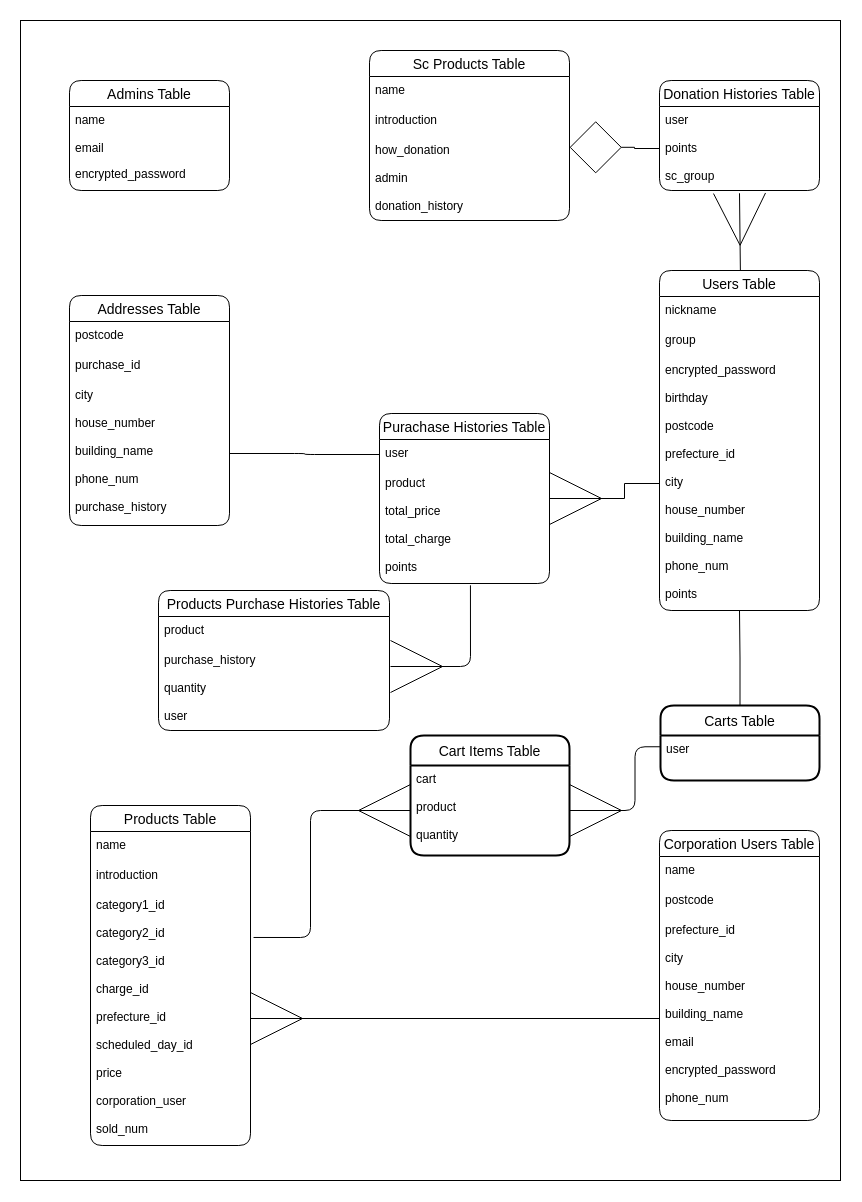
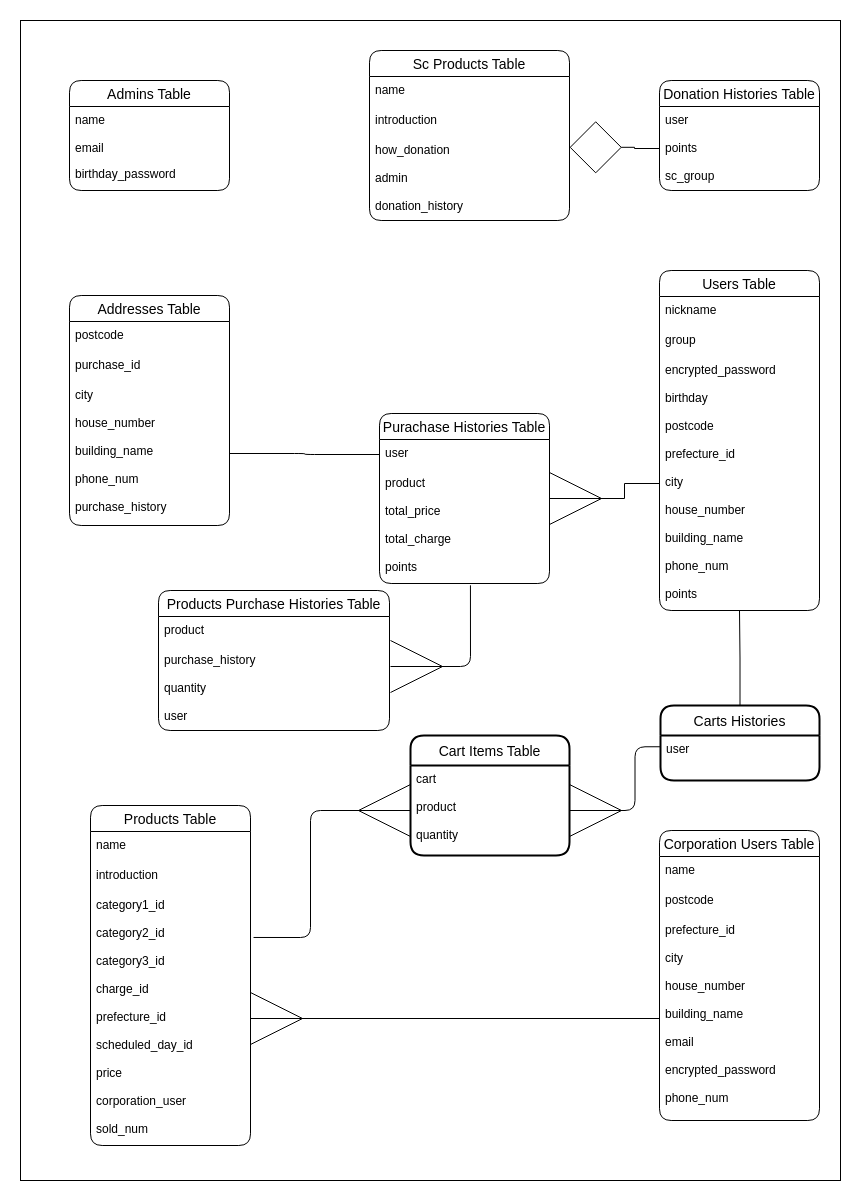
node "encrypted_password": label "encrypted_password" -> "birthday_password"
edge "Users Table" -> "user points sc_group": removed
node "Carts Table": label "Carts Table" -> "Carts Histories"
